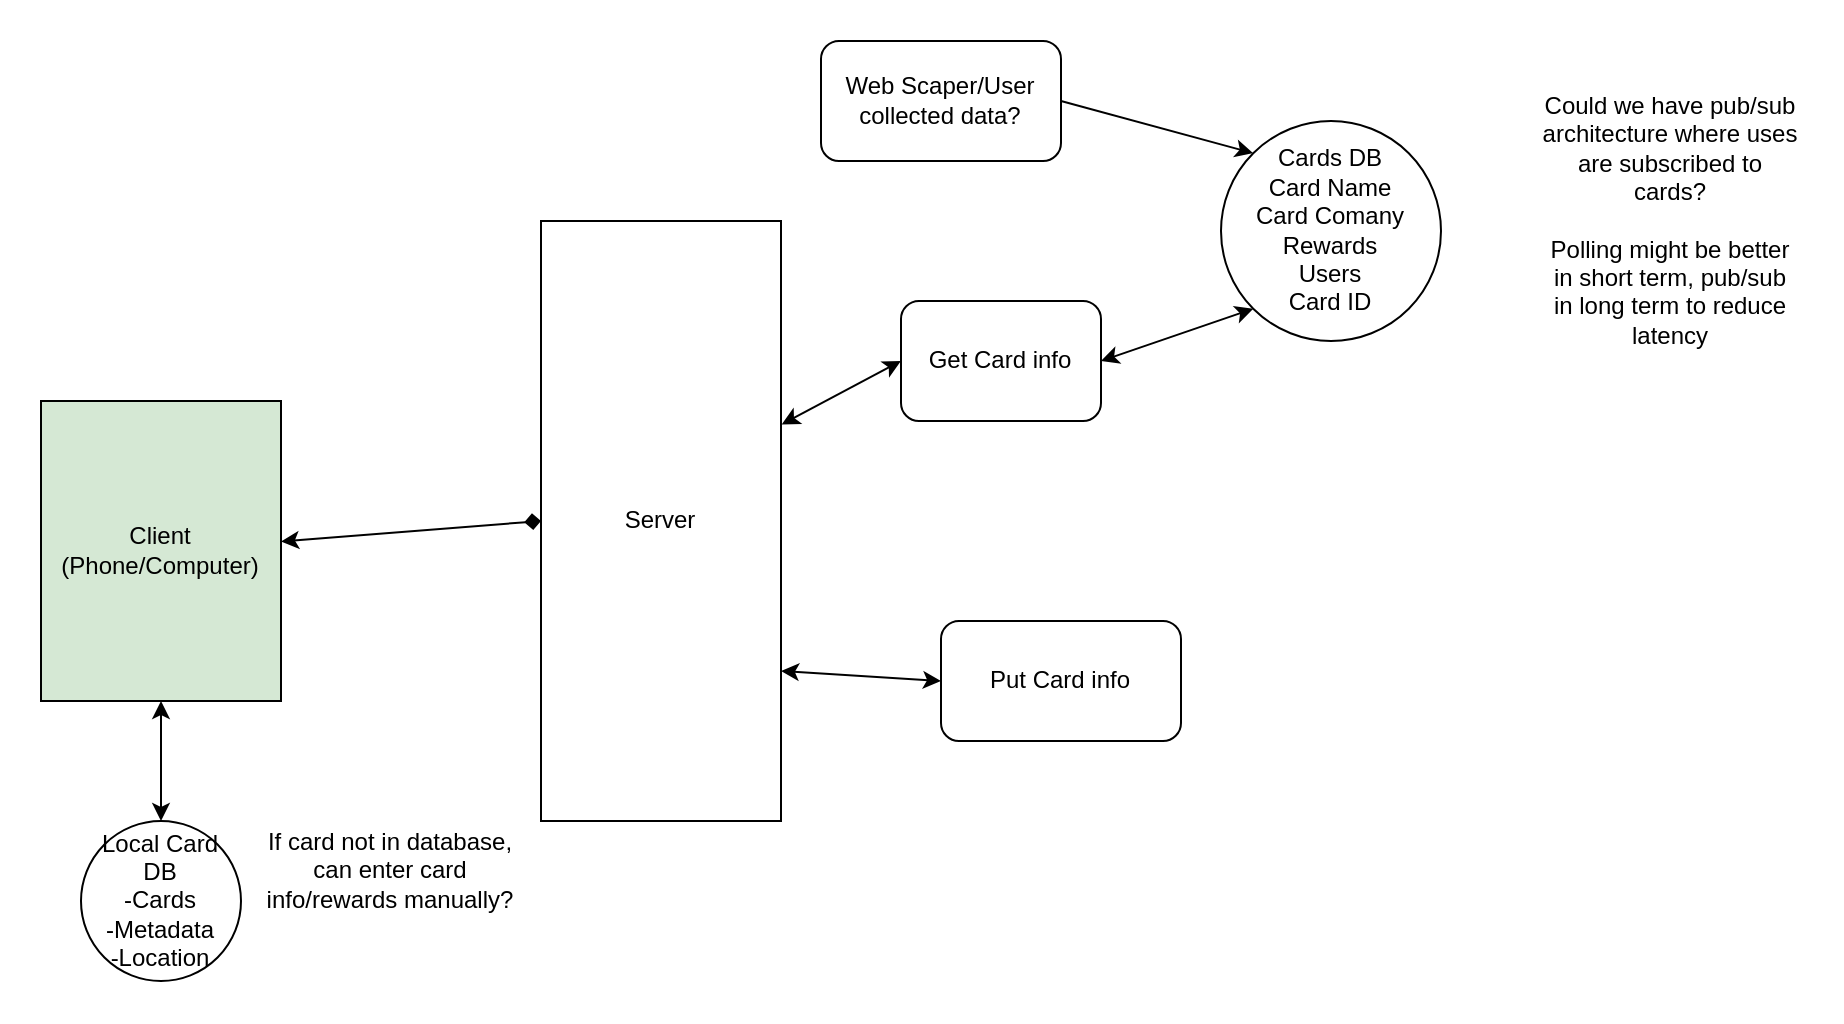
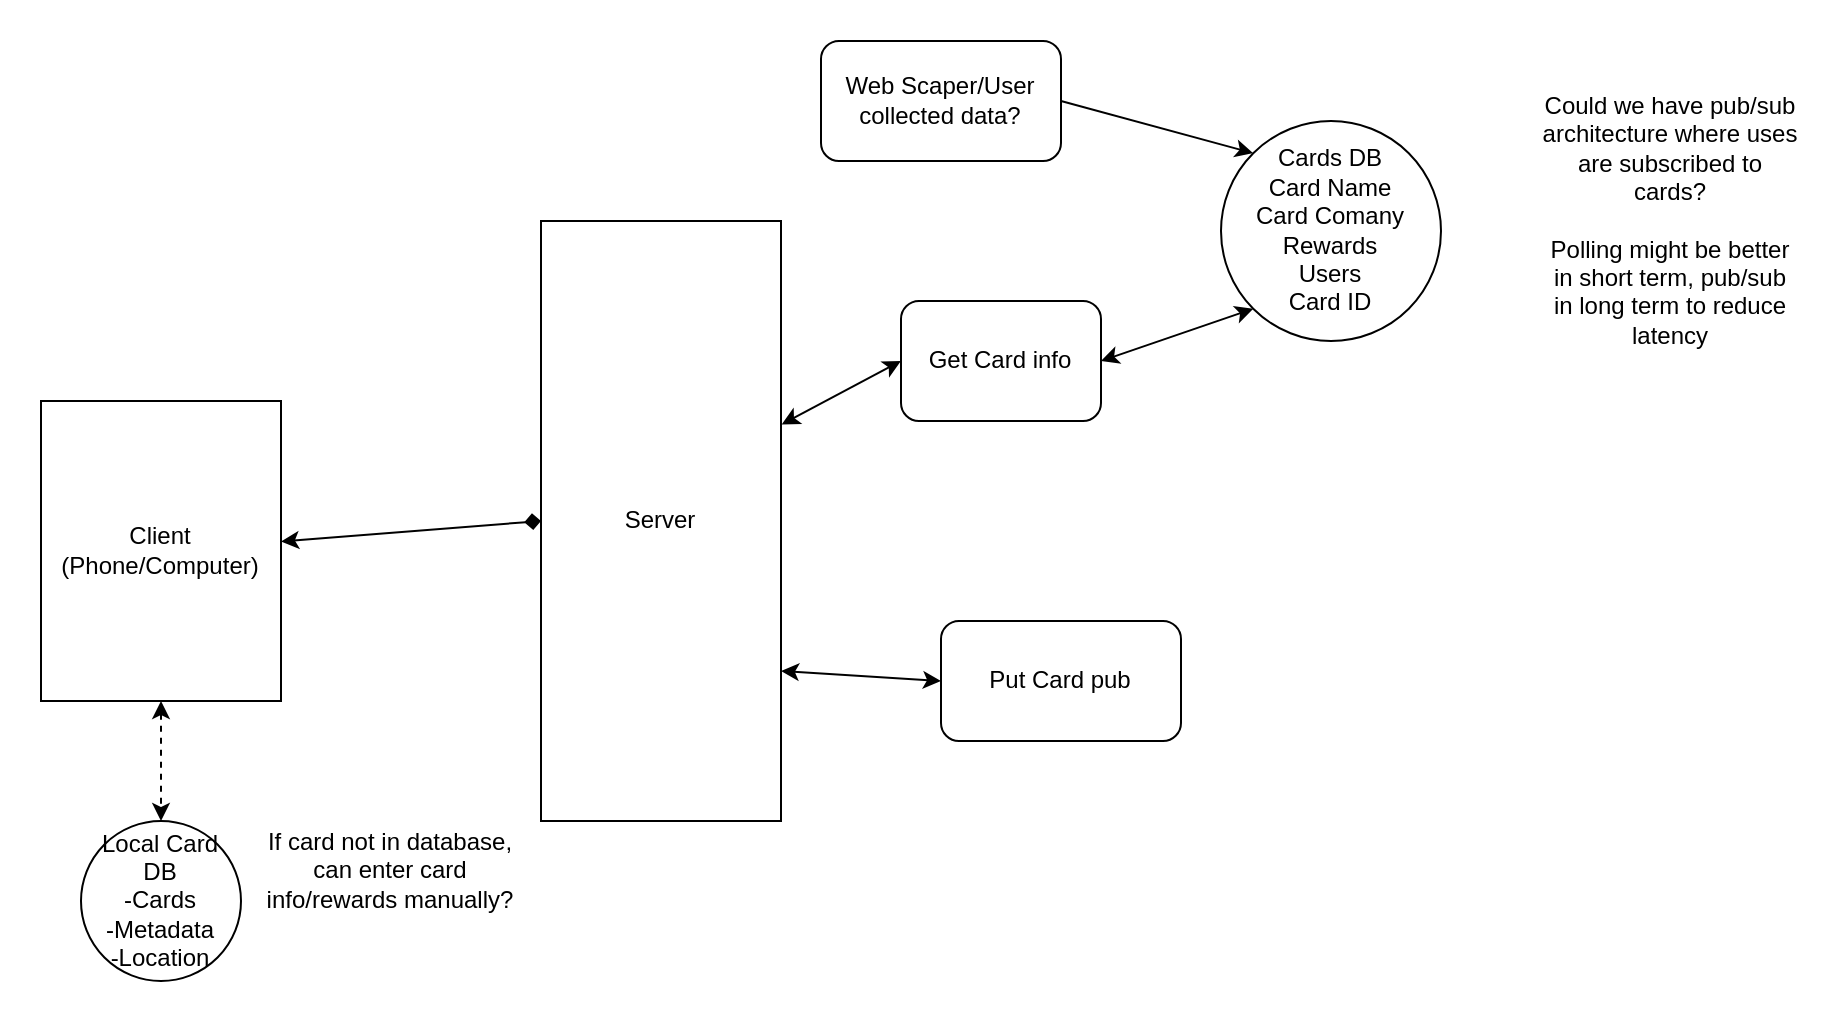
node "Client (Phone/Computer)": fillcolor #d5e8d4 -> #ffffff
node "Put Card info": label "Put Card info" -> "Put Card pub"
edge "Client (Phone/Computer)" -- "Local Card DB -Cards -Metadata -Location": style solid -> dashed
